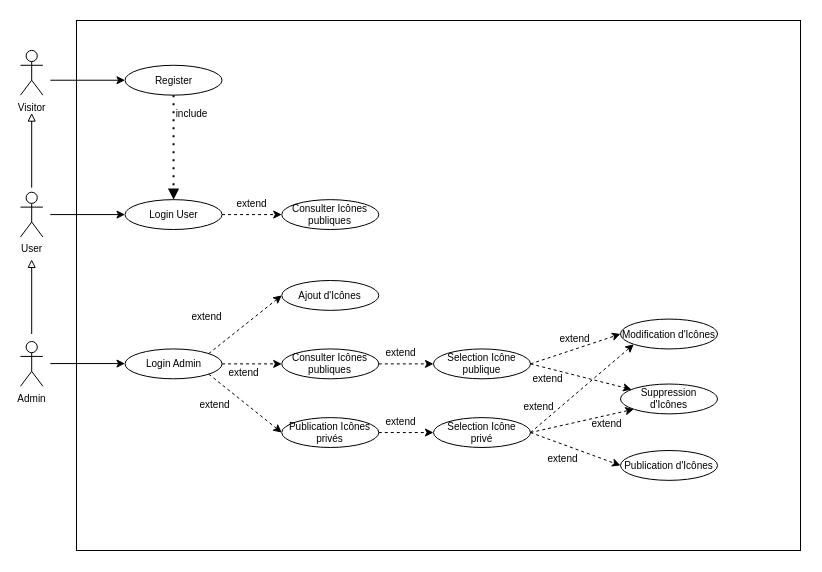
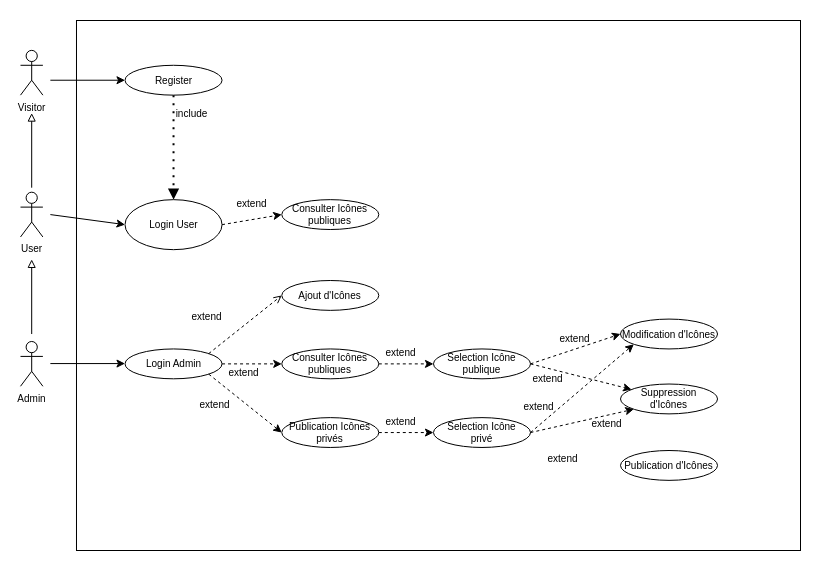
node "Login User": size 97x30 -> 97x50
edge "Login Admin" -> "Ajout d'Icônes": arrowhead classic -> open
edge "Selection Icôneprivé" -> "Publication d'Icônes": removed
